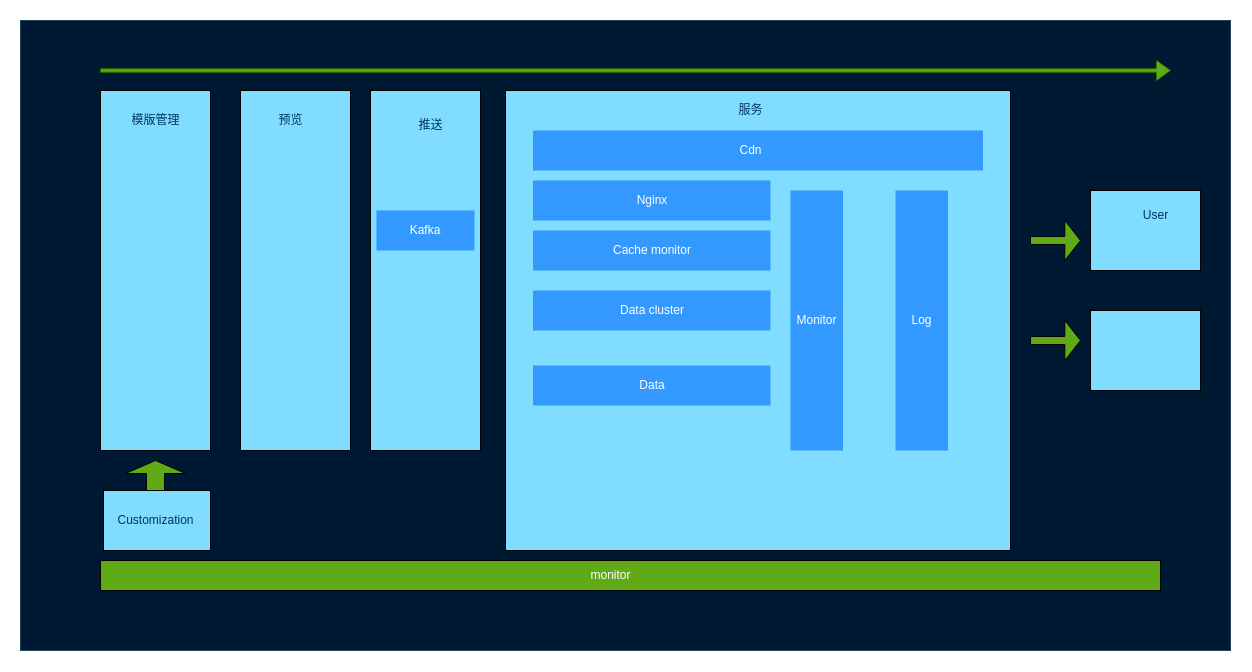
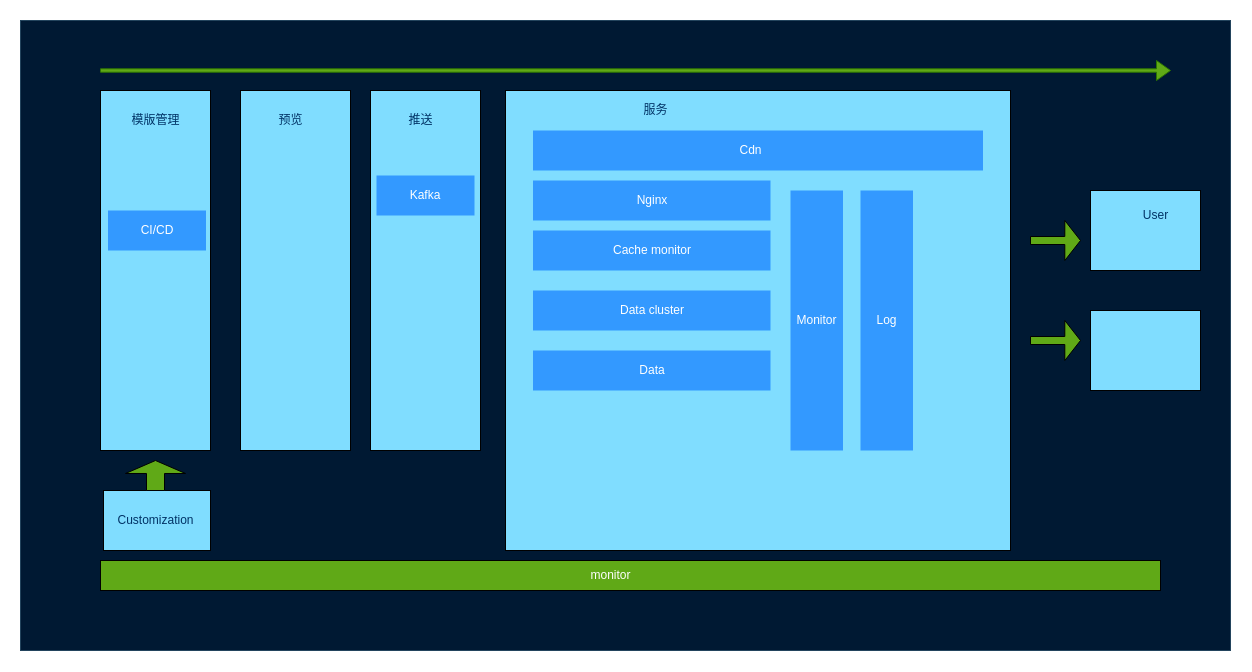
node "服务": moved (751, 111) -> (656, 111)
node "推送": moved (431, 126) -> (421, 121)
node "CI/CD": added
node "Kafka": moved (426, 231) -> (426, 196)
node "Log": moved (922, 321) -> (887, 321)
node "Data": moved (652, 386) -> (652, 371)
